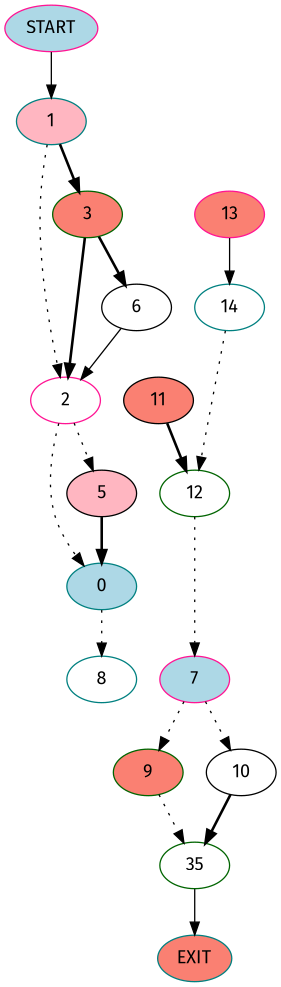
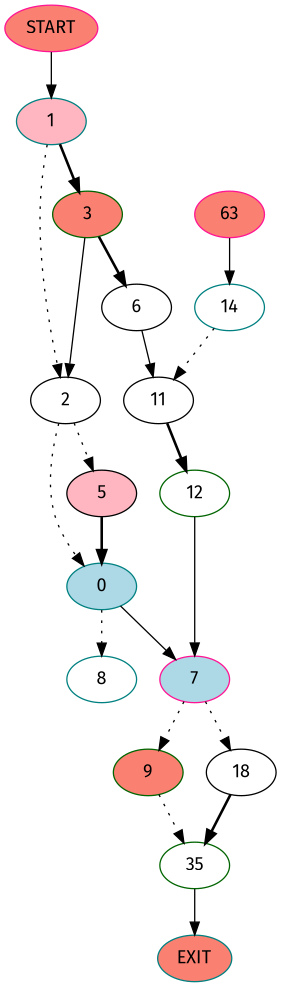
node "START": fillcolor lightblue -> salmon
node "13": label "13" -> "63"
edge "3" -> "2": style bold -> solid
edge "6" -> "2": now "6" -> "11"
edge "14" -> "12": now "14" -> "11"
node "2": color deeppink -> black
node "11": fillcolor salmon -> white
edge "12" -> "7": style dotted -> solid
edge "0" -> "7": added
node "10": label "10" -> "18"
